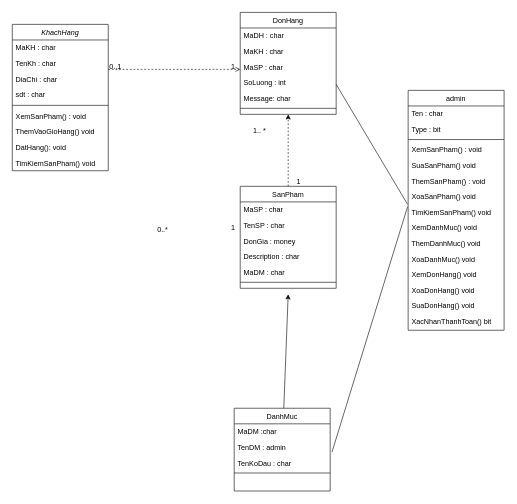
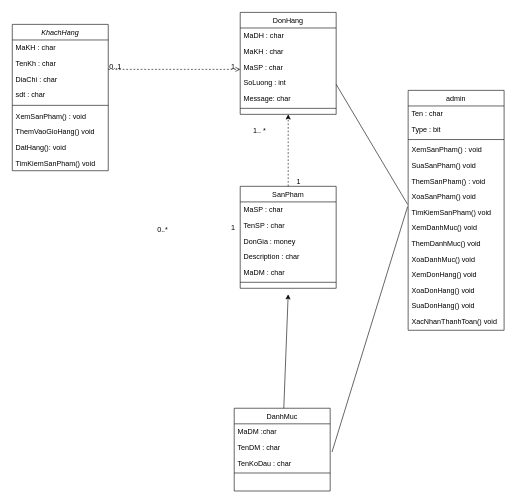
node "XacNhanThanhToan() bit": label "XacNhanThanhToan() bit" -> "XacNhanThanhToan() void"
node "TenDM : admin": label "TenDM : admin" -> "TenDM : char"
